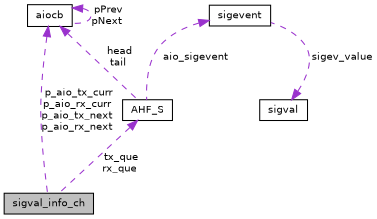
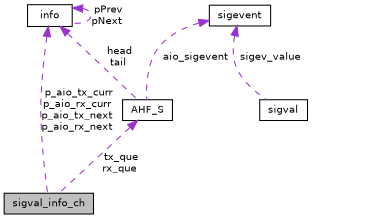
node "aiocb": label "aiocb" -> "info"
edge "sigevent" -> "sigval": reversed
